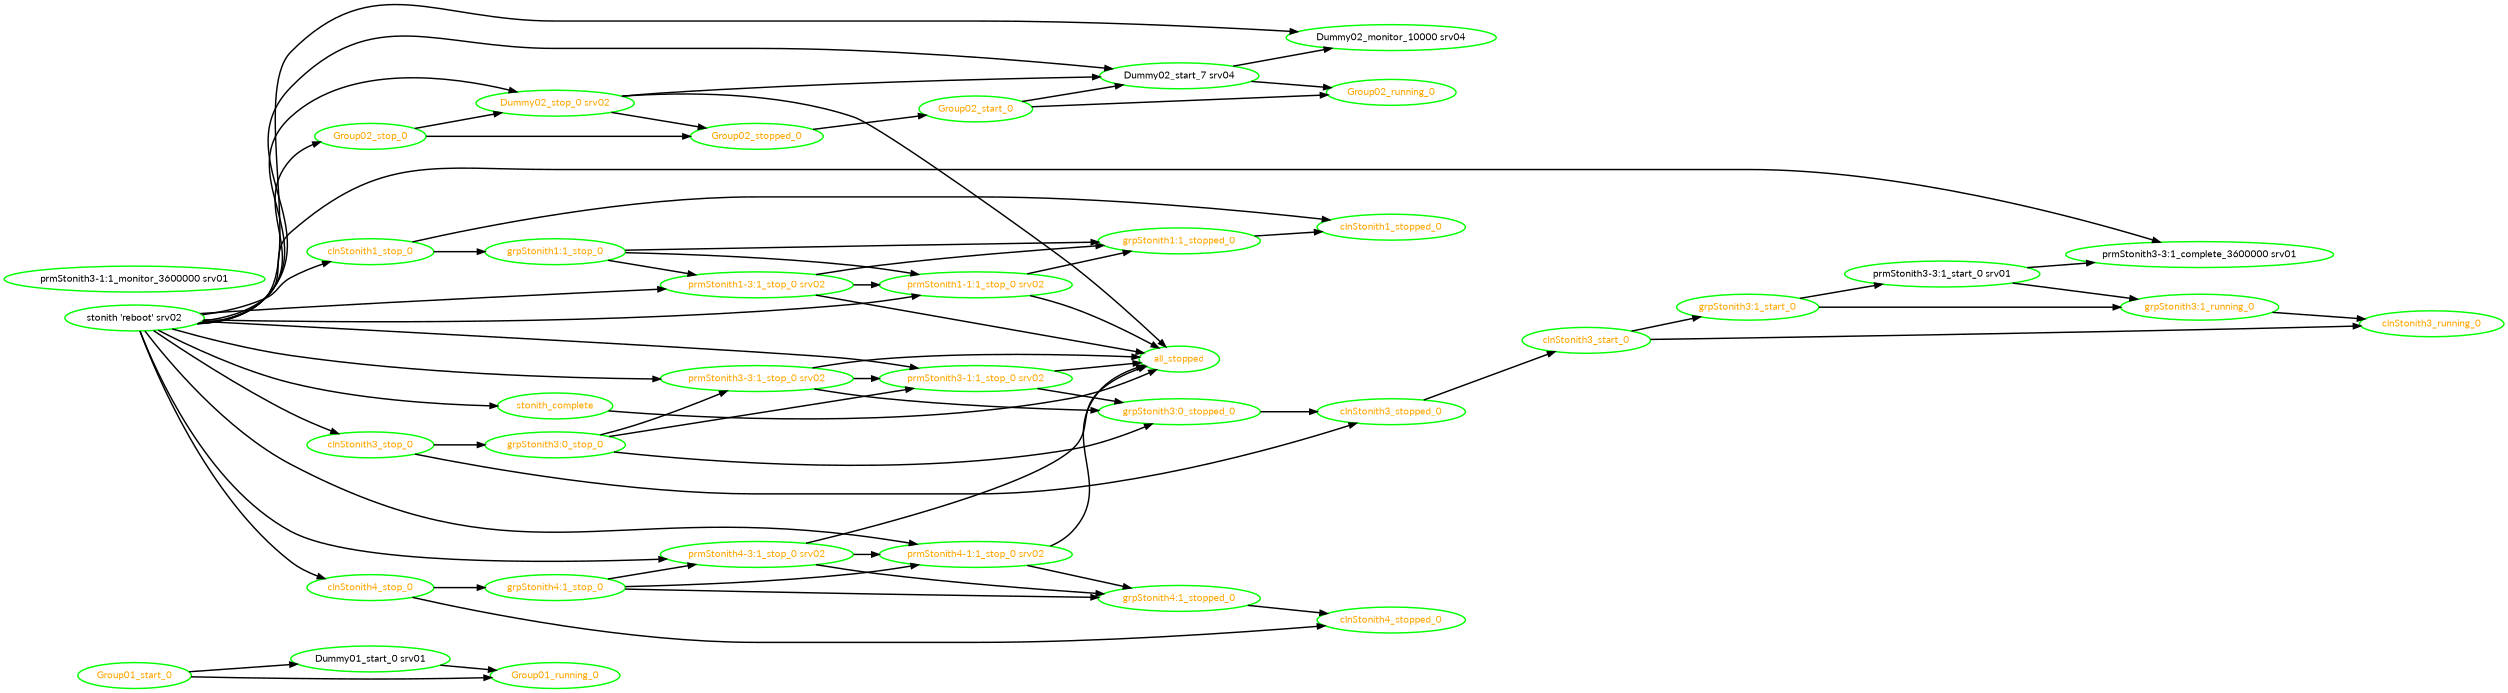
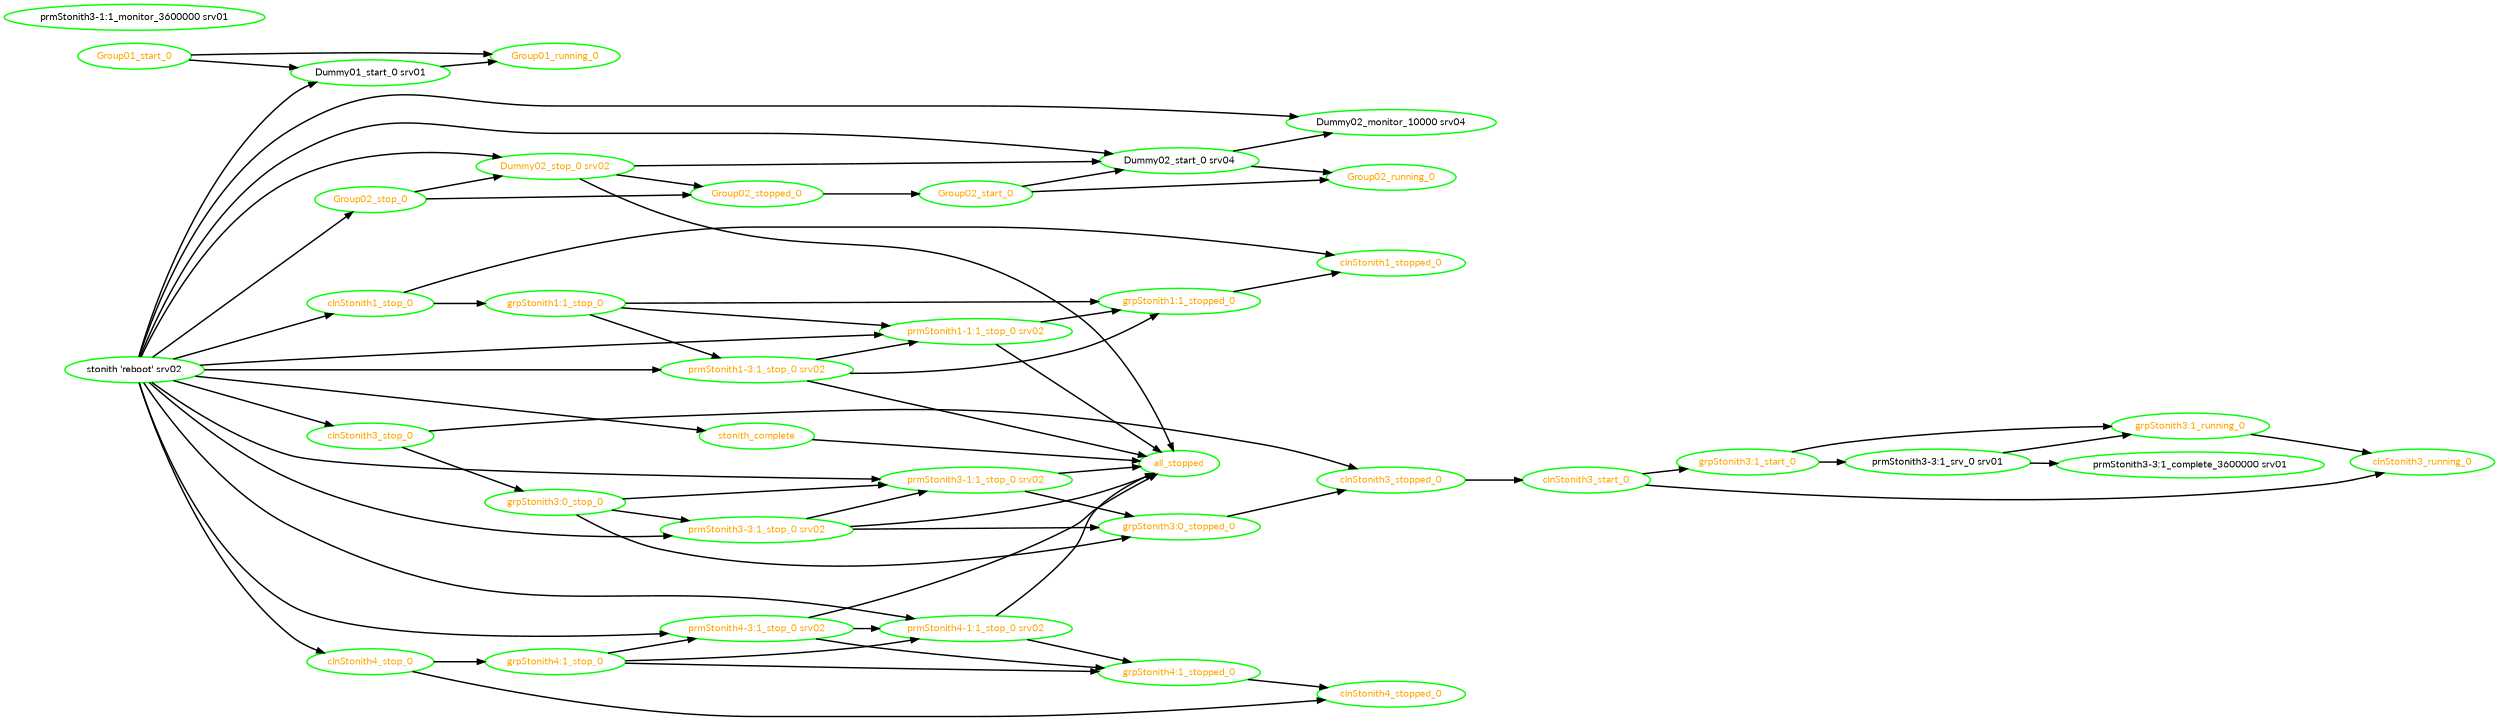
node "Dummy02_start_7 srv04": label "Dummy02_start_7 srv04" -> "Dummy02_start_0 srv04"
edge "stonith 'reboot' srv02" -> "prmStonith3-3:1_complete_3600000 srv01": now "stonith 'reboot' srv02" -> "Dummy01_start_0 srv01"
node "prmStonith3-3:1_start_0 srv01": label "prmStonith3-3:1_start_0 srv01" -> "prmStonith3-3:1_srv_0 srv01"
